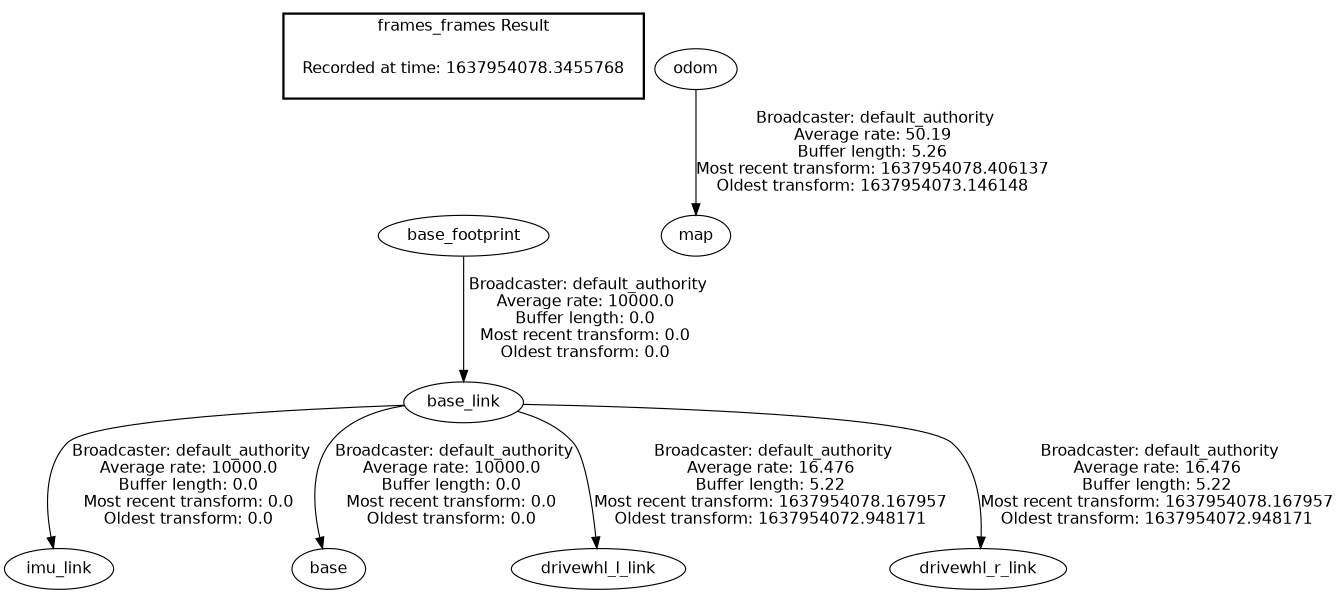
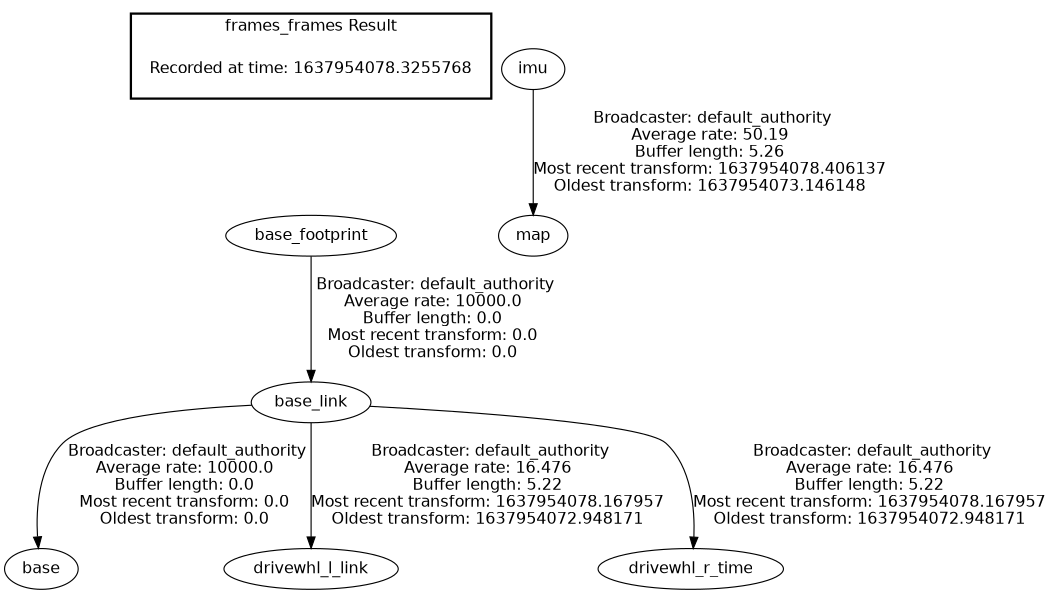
node "Recorded at time: 1637954078.3455768": label "Recorded at time: 1637954078.3455768" -> "Recorded at time: 1637954078.3255768"
node "odom": label "odom" -> "imu"
node "imu_link": removed
node "drivewhl_r_link": label "drivewhl_r_link" -> "drivewhl_r_time"
